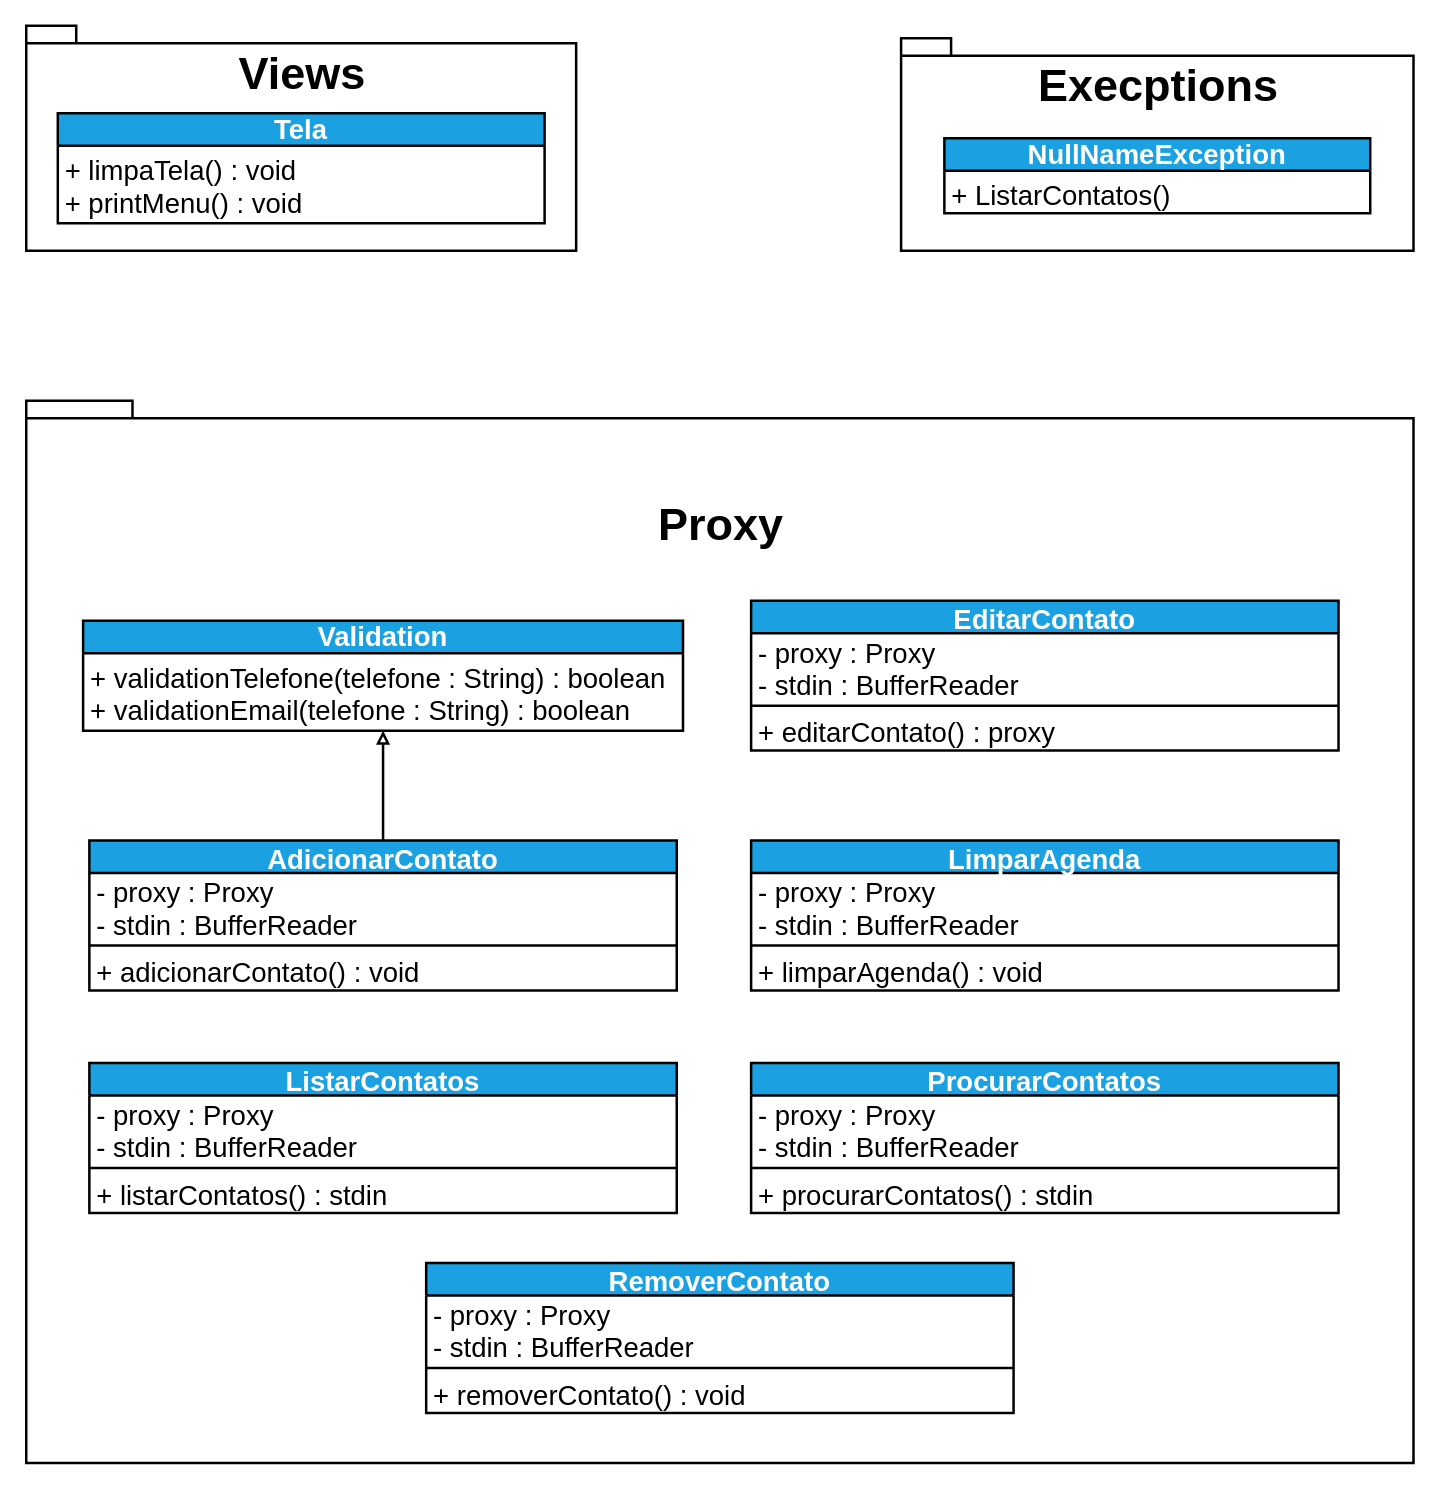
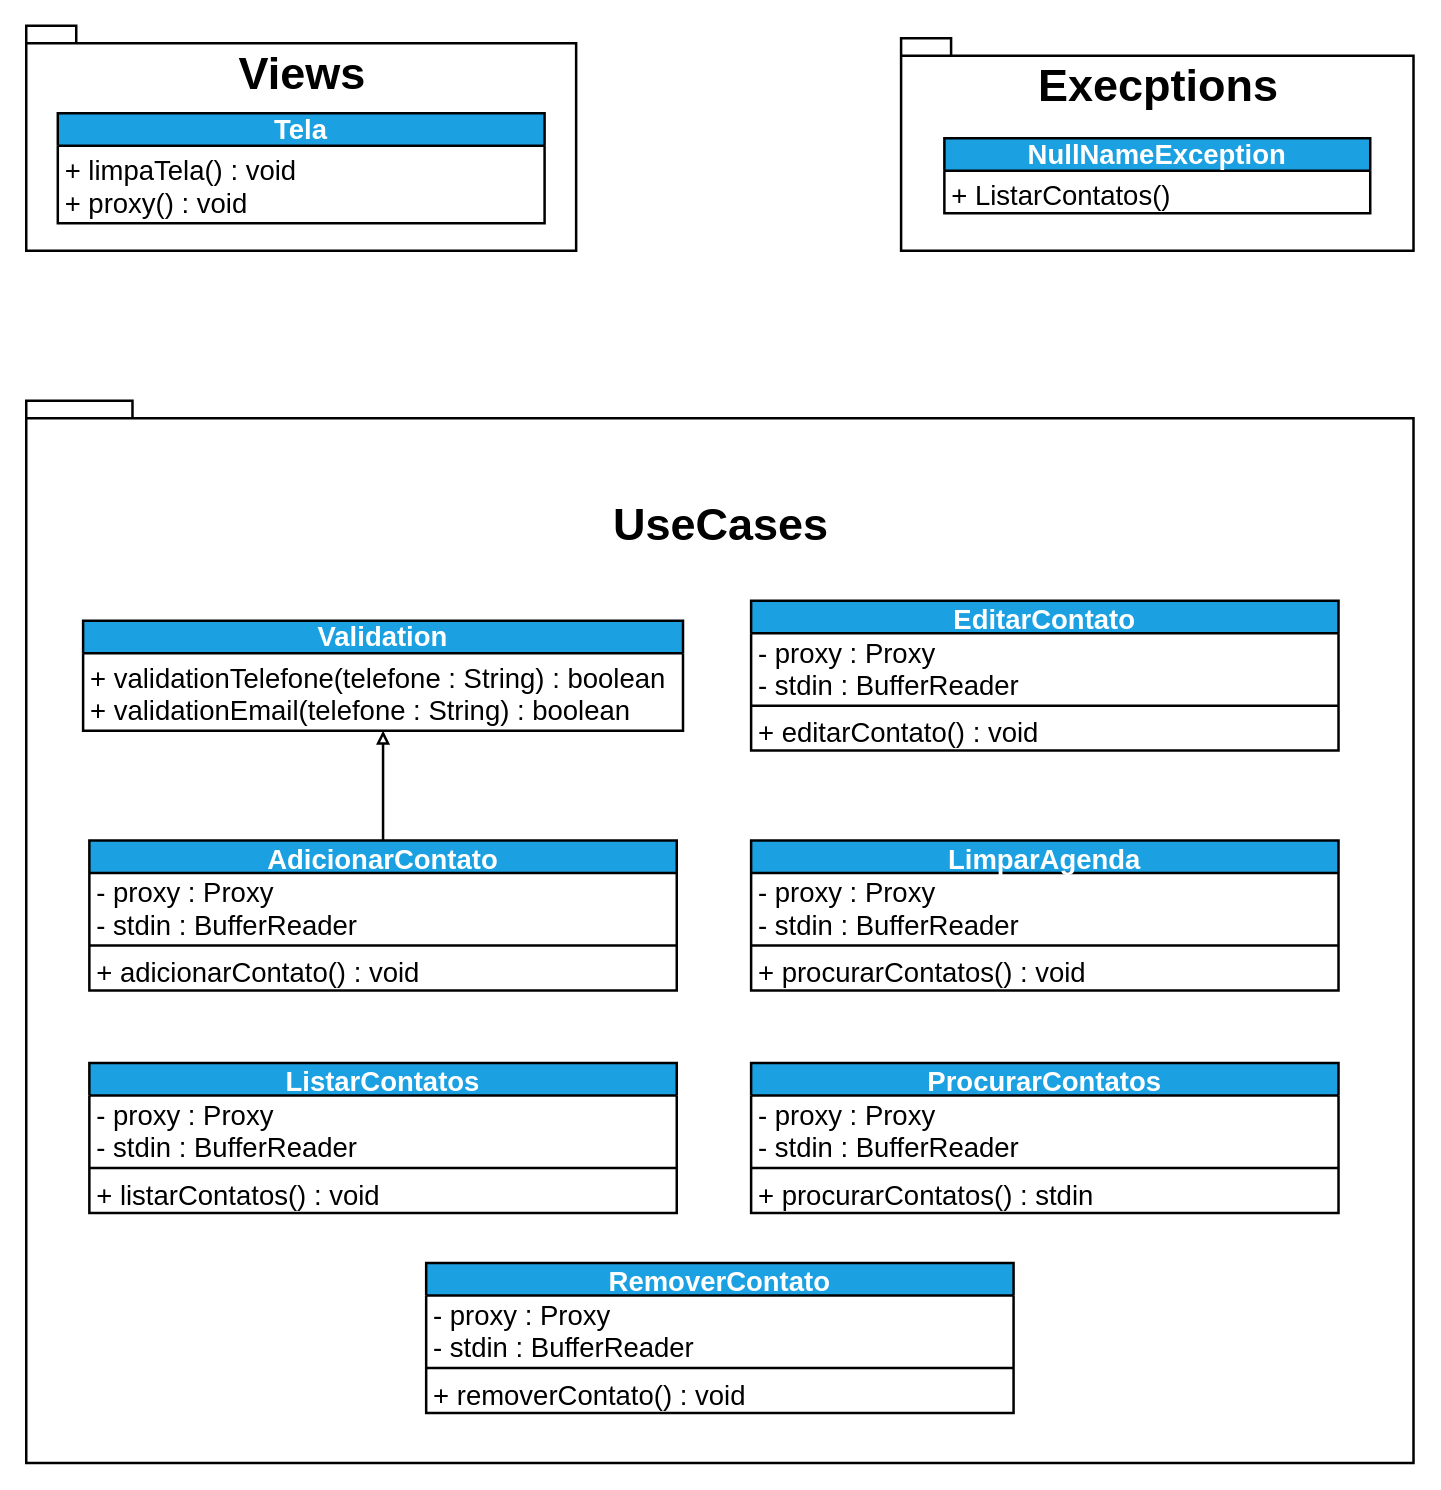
node "+ limpaTela() : void + printMenu() : void": label "+ limpaTela() : void + printMenu() : void" -> "+ limpaTela() : void + proxy() : void"
node "Proxy": label "Proxy" -> "UseCases"
node "+ editarContato() : proxy": label "+ editarContato() : proxy" -> "+ editarContato() : void"
node "+ limparAgenda() : void": label "+ limparAgenda() : void" -> "+ procurarContatos() : void"
node "+ listarContatos() : stdin": label "+ listarContatos() : stdin" -> "+ listarContatos() : void"
